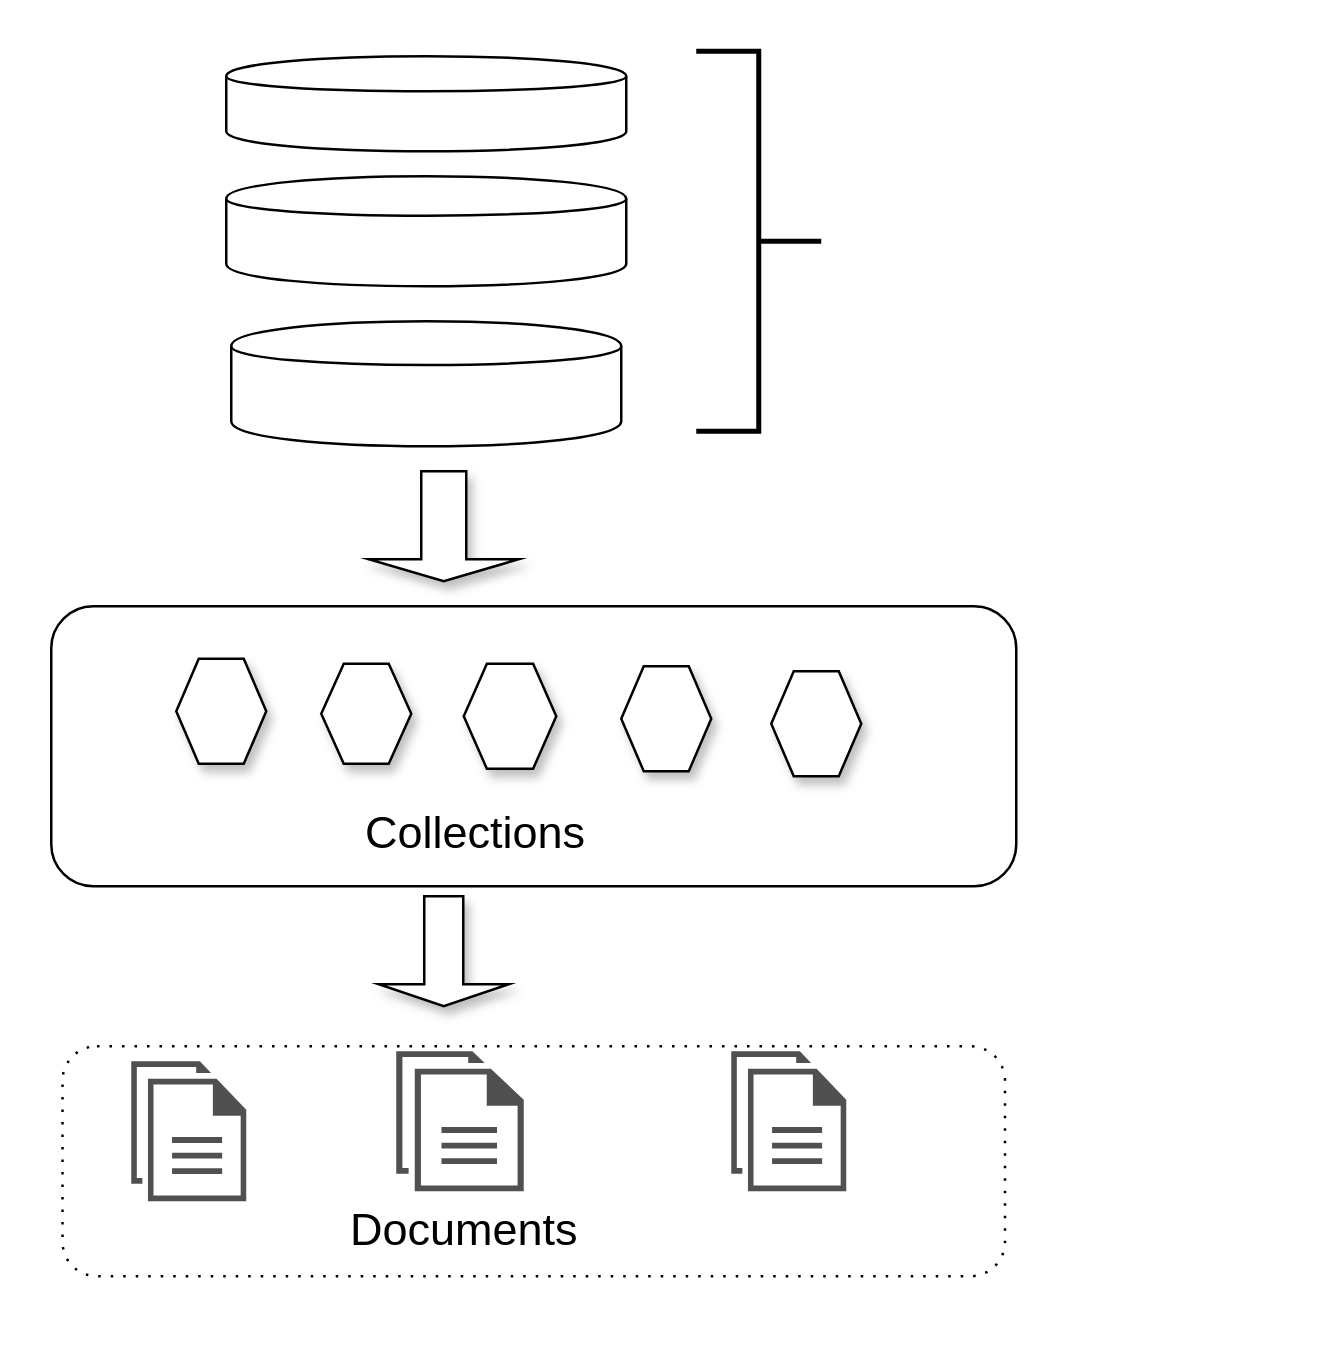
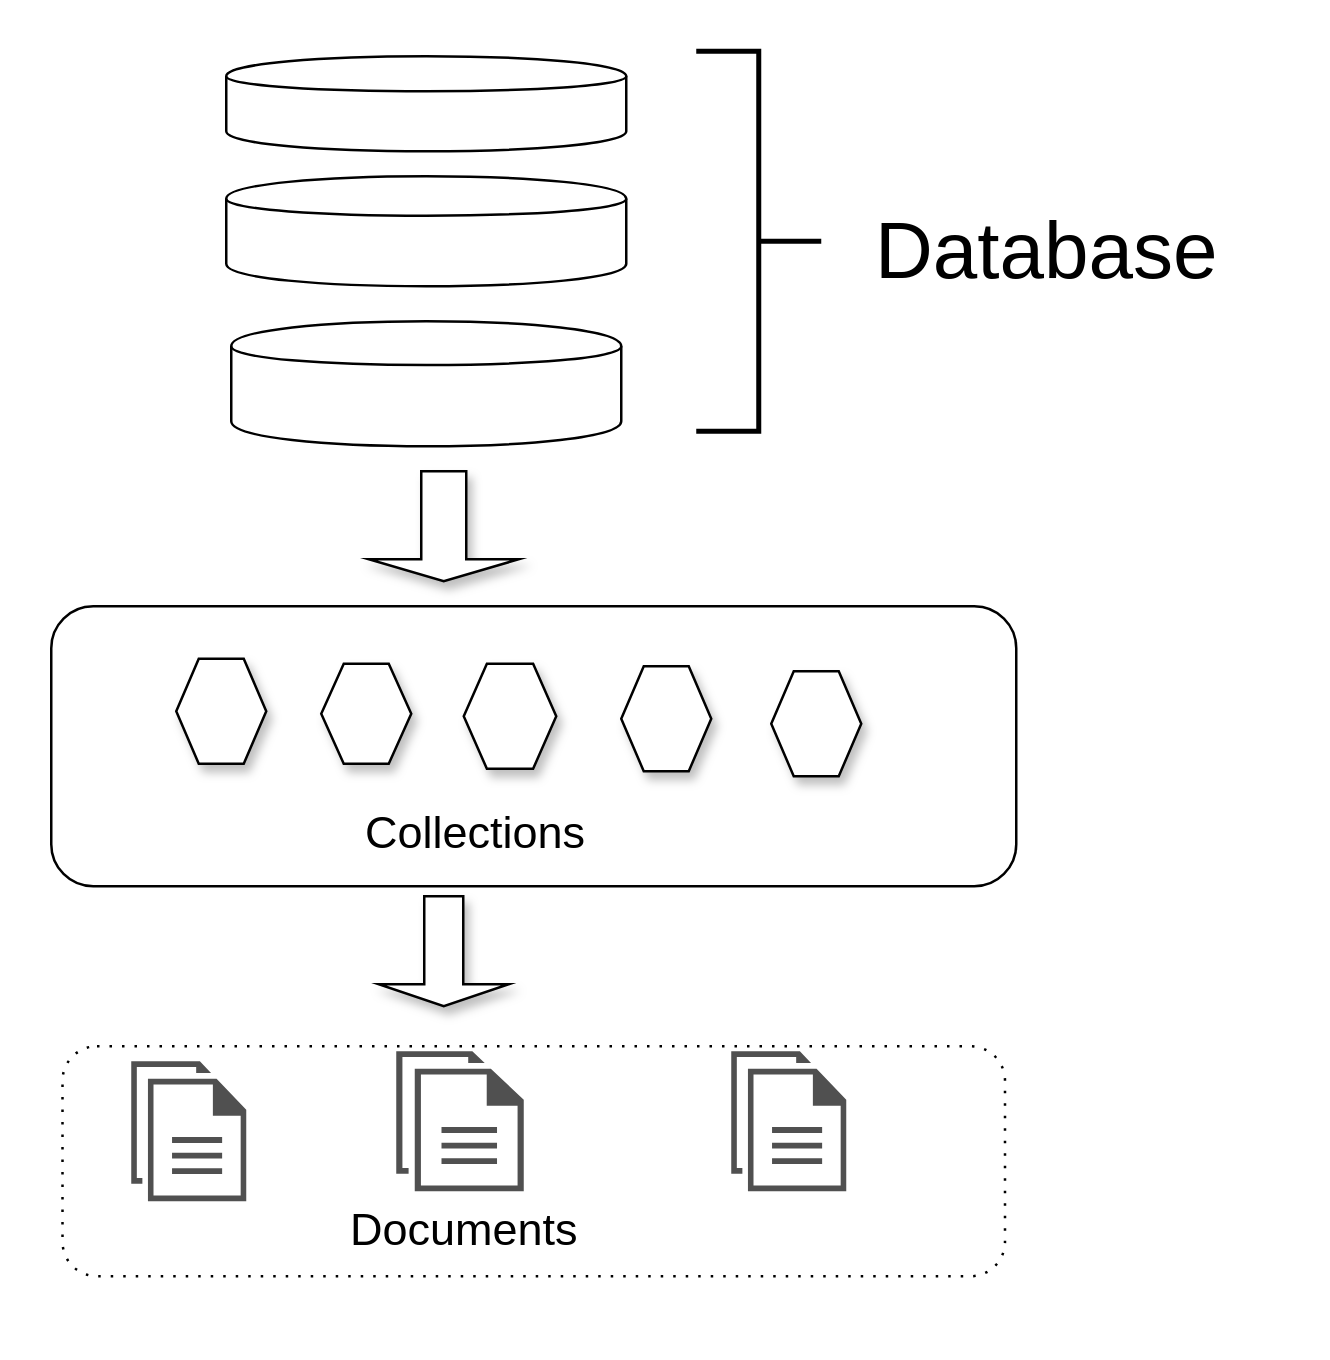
node "Database": added
